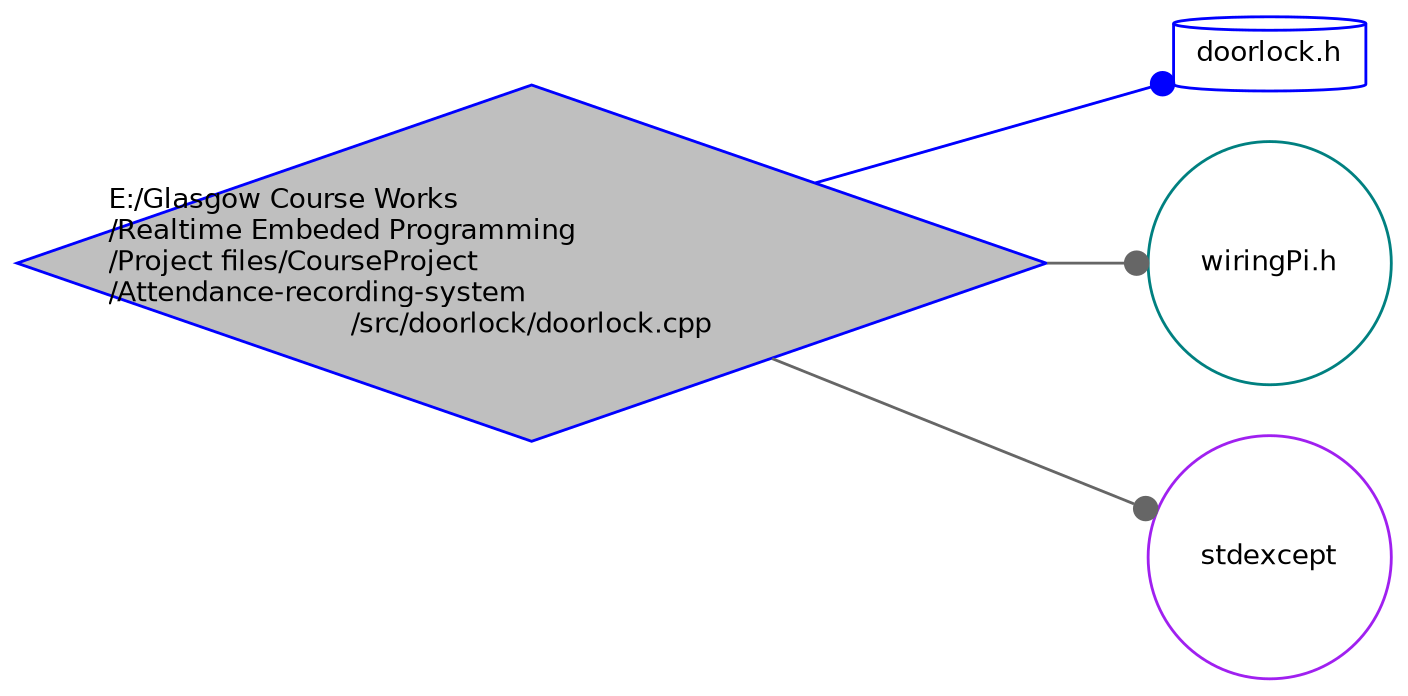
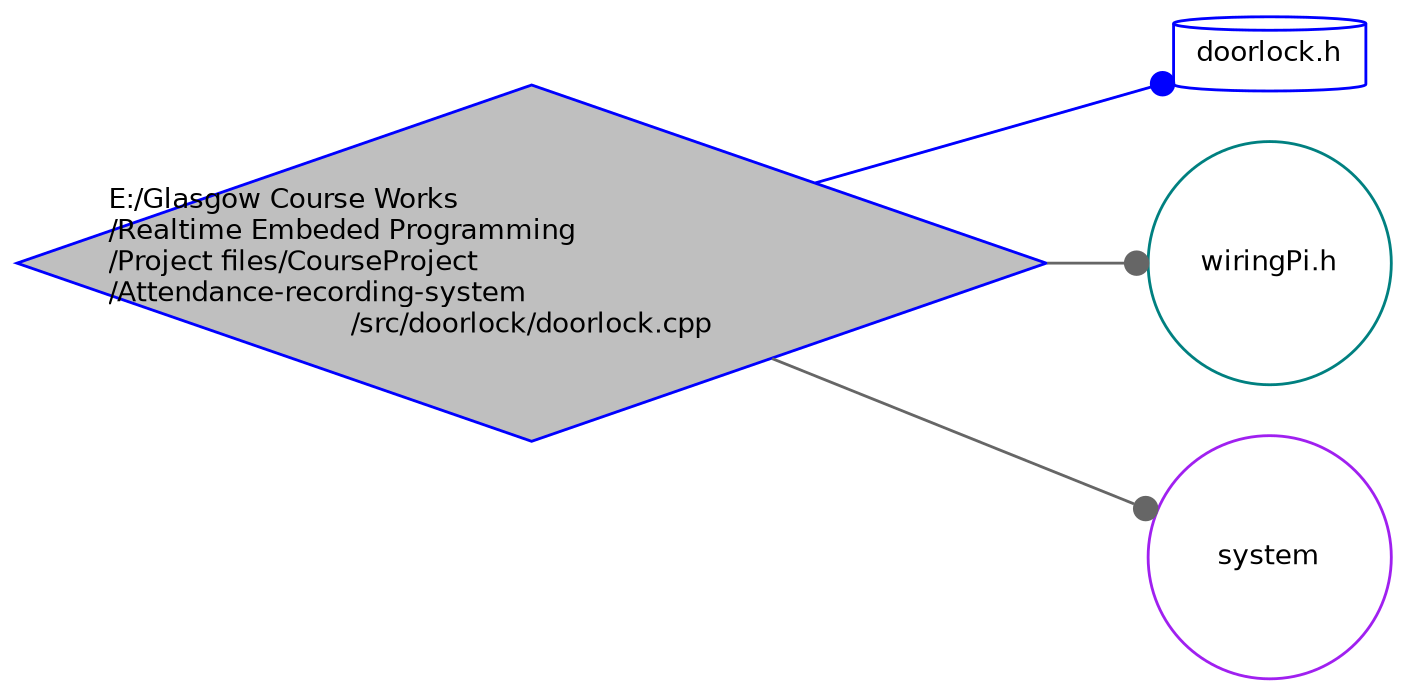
node "stdexcept": label "stdexcept" -> "system"
